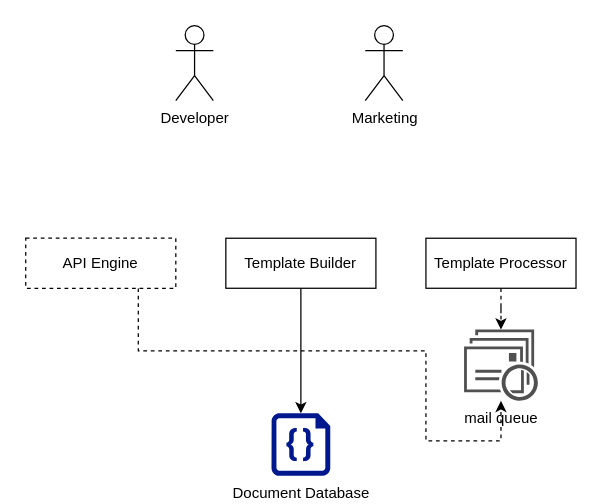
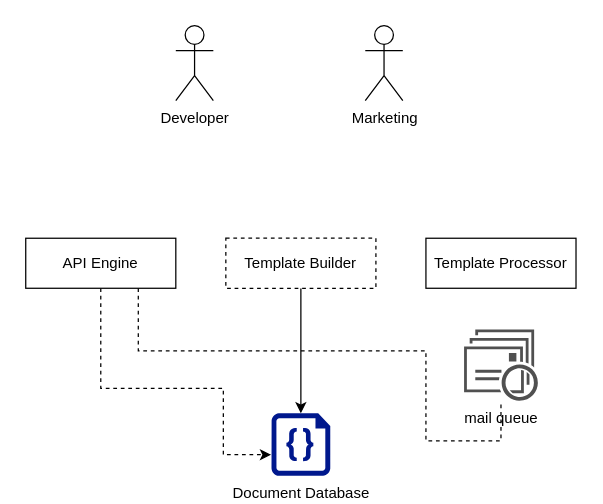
node "API Engine": style dashed -> solid
node "Template Builder": style solid -> dashed
edge "Template Processor" -> "mail queue": removed
edge "API Engine" -> "Document Database": added
edge "API Engine" -> "mail queue": arrowhead classic -> none
